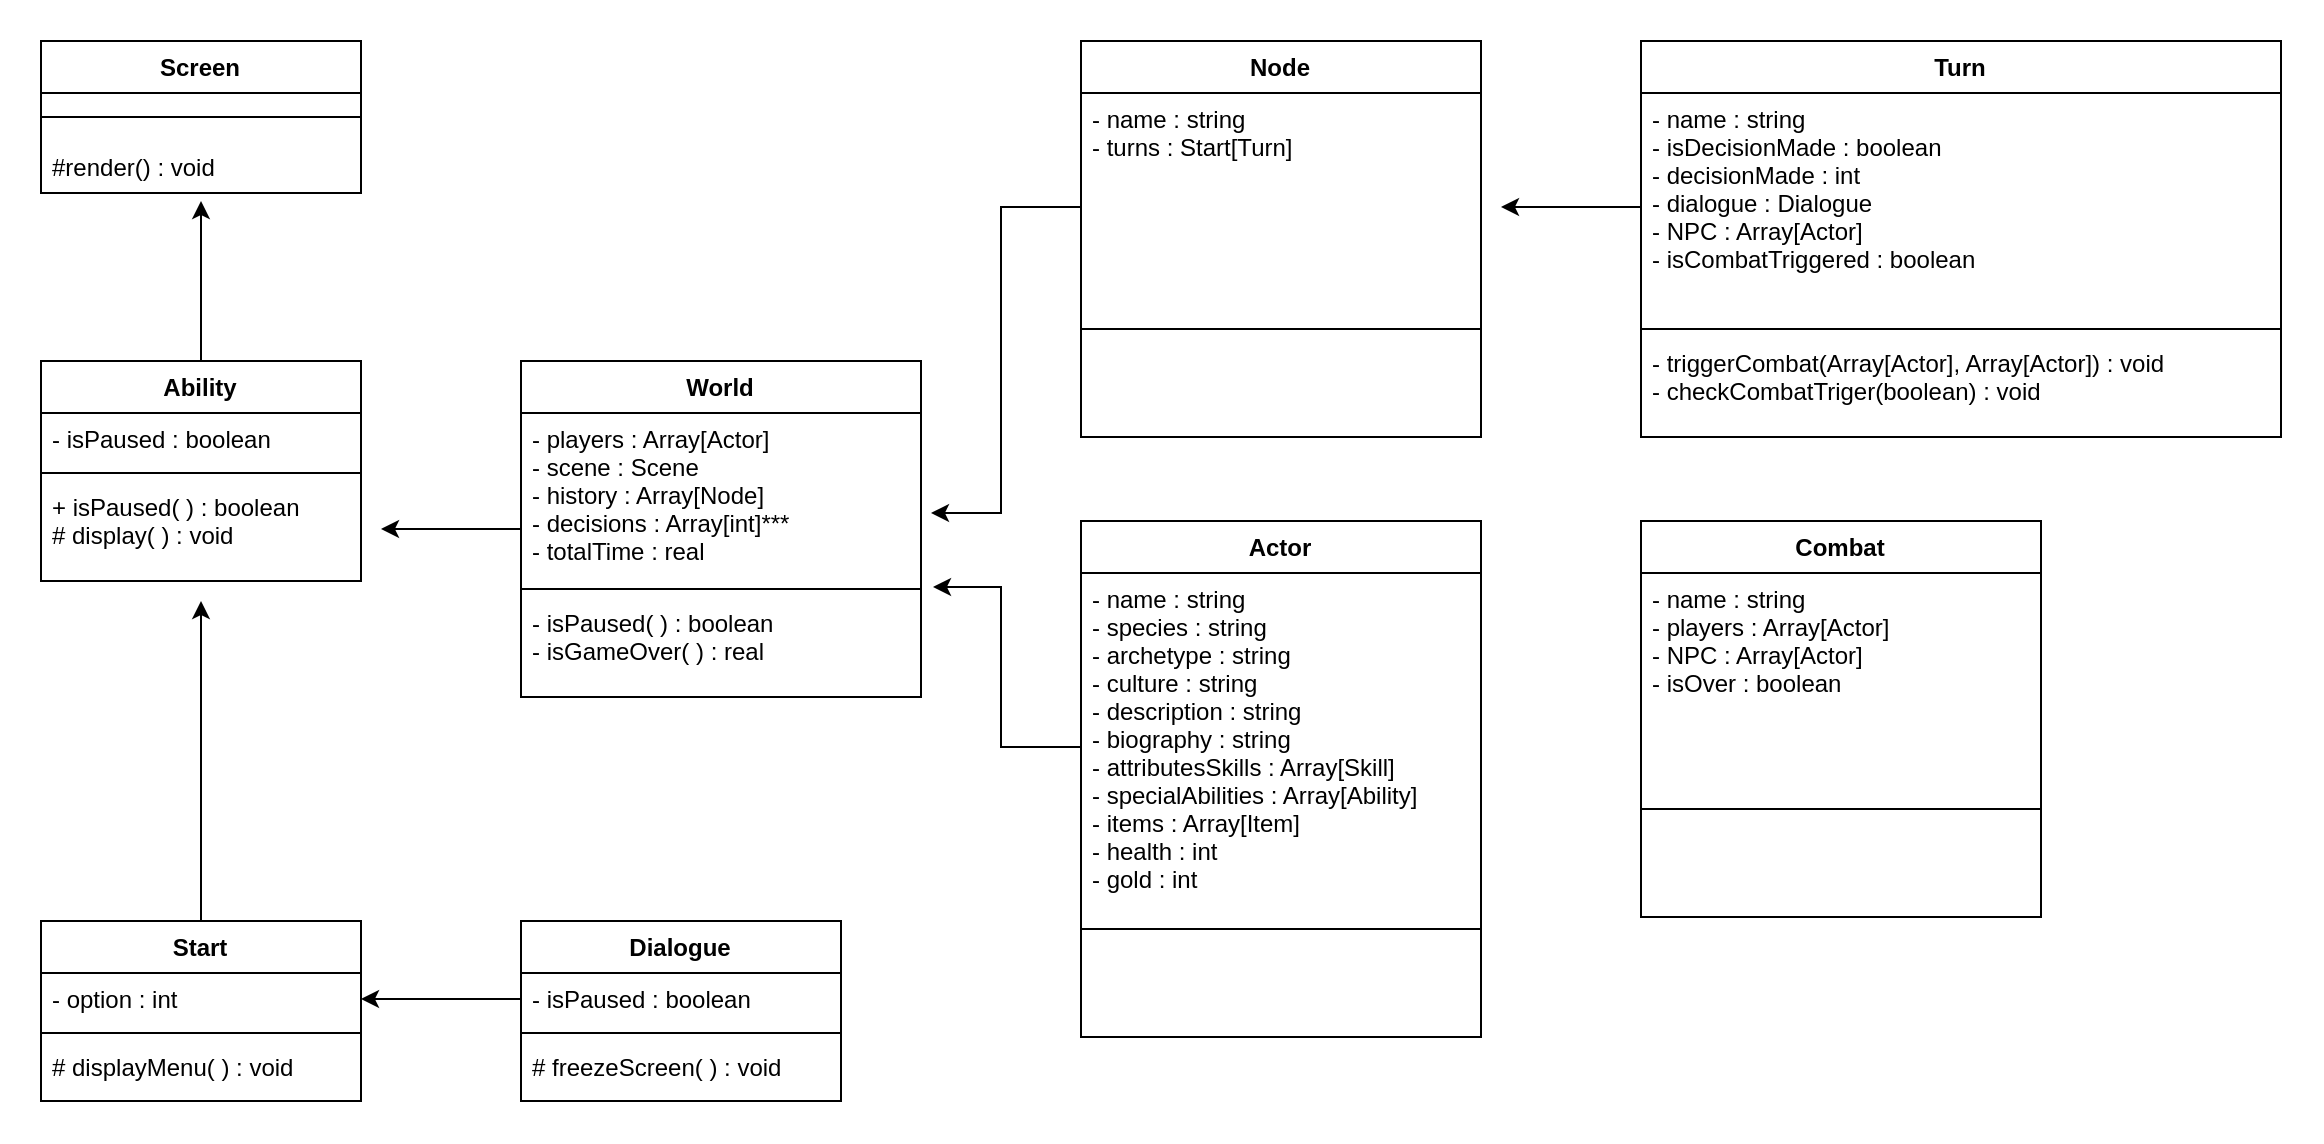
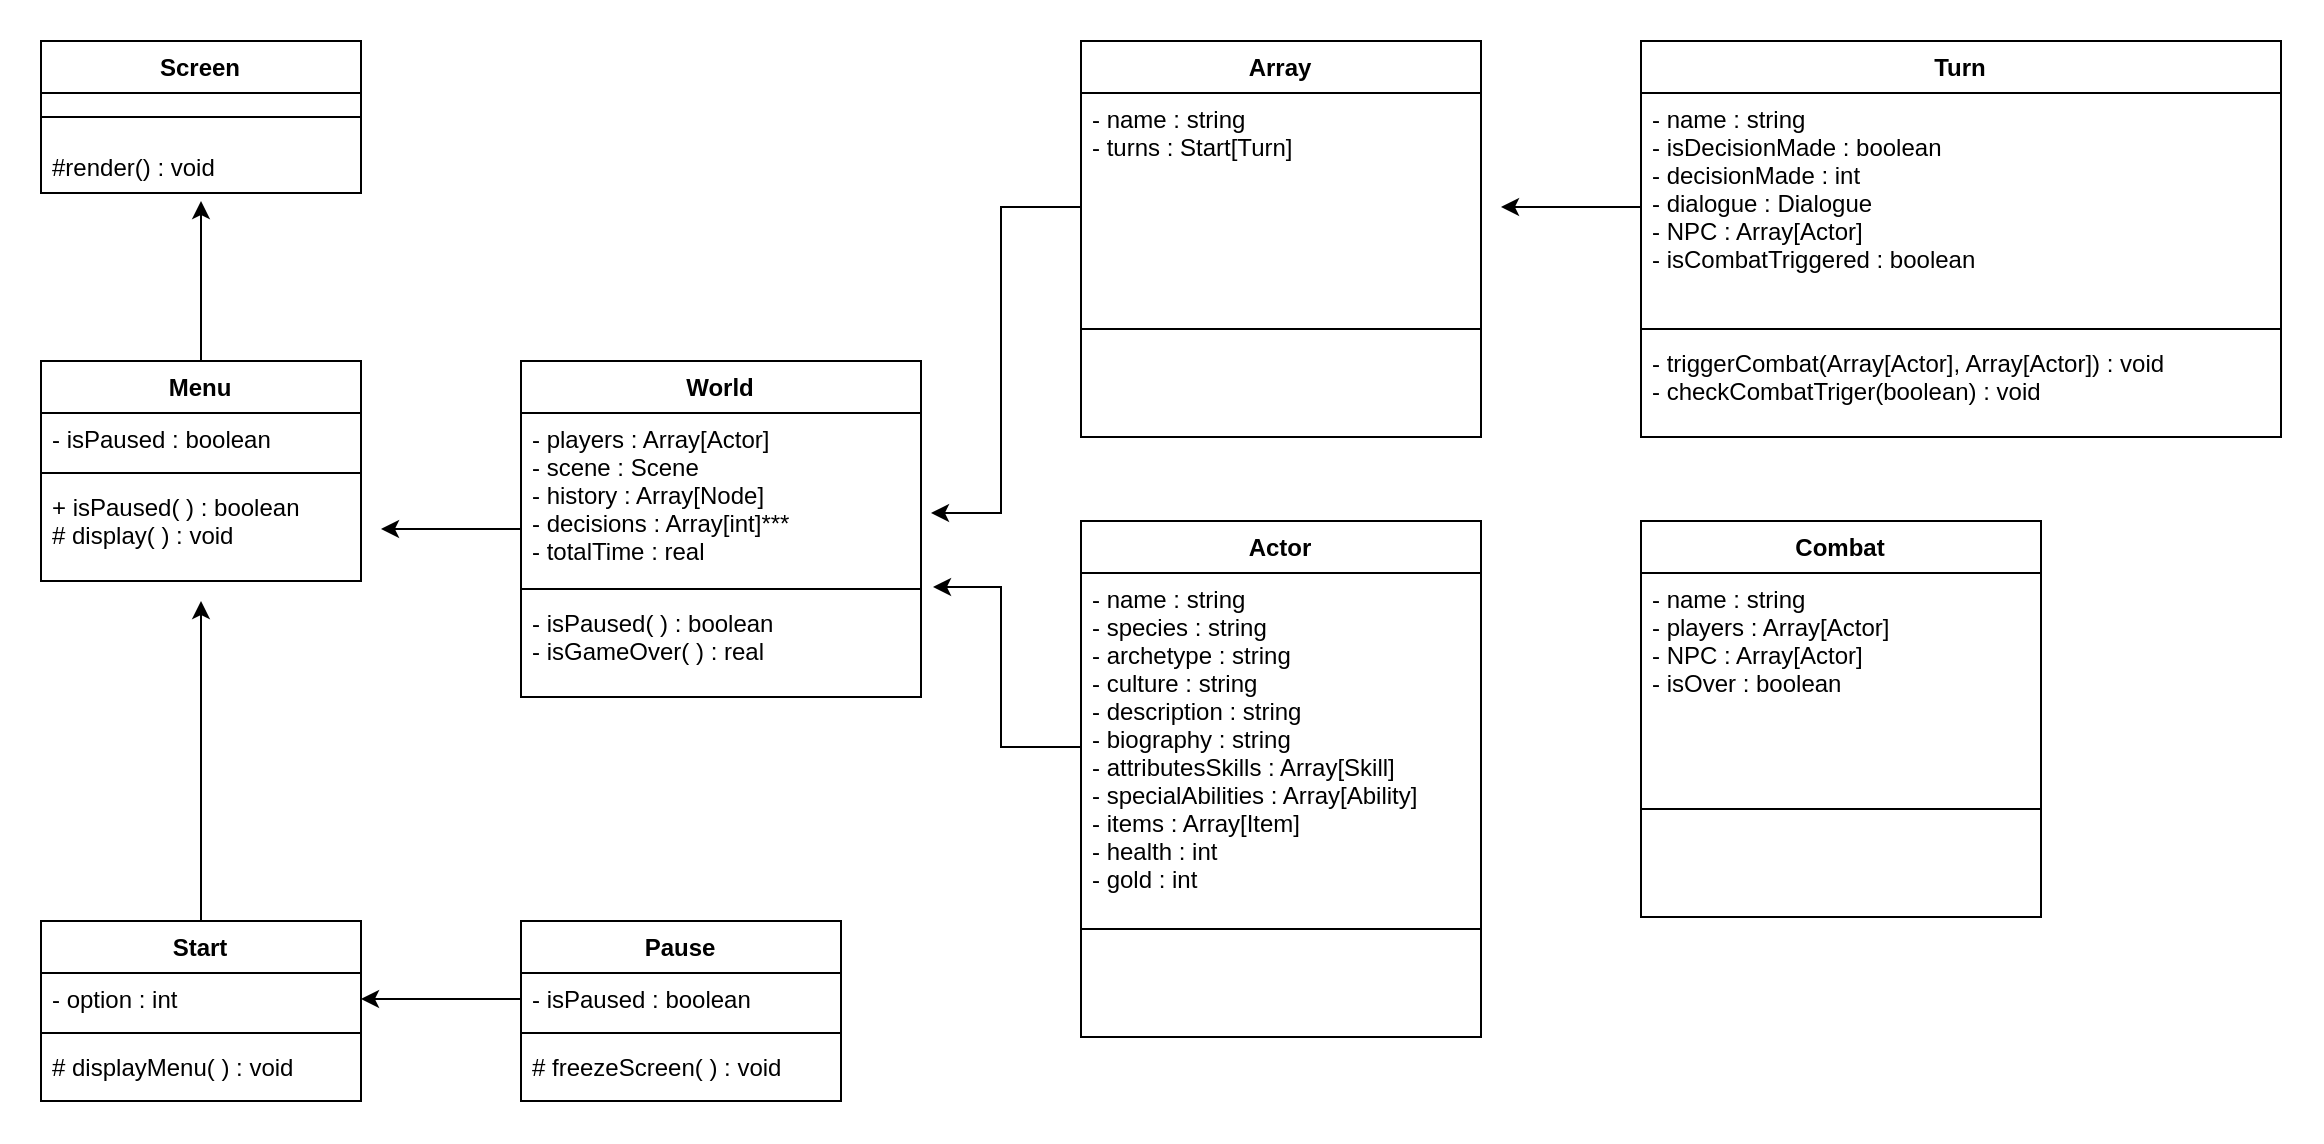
node "Node": label "Node" -> "Array"
node "Ability": label "Ability" -> "Menu"
node "Dialogue": label "Dialogue" -> "Pause"
